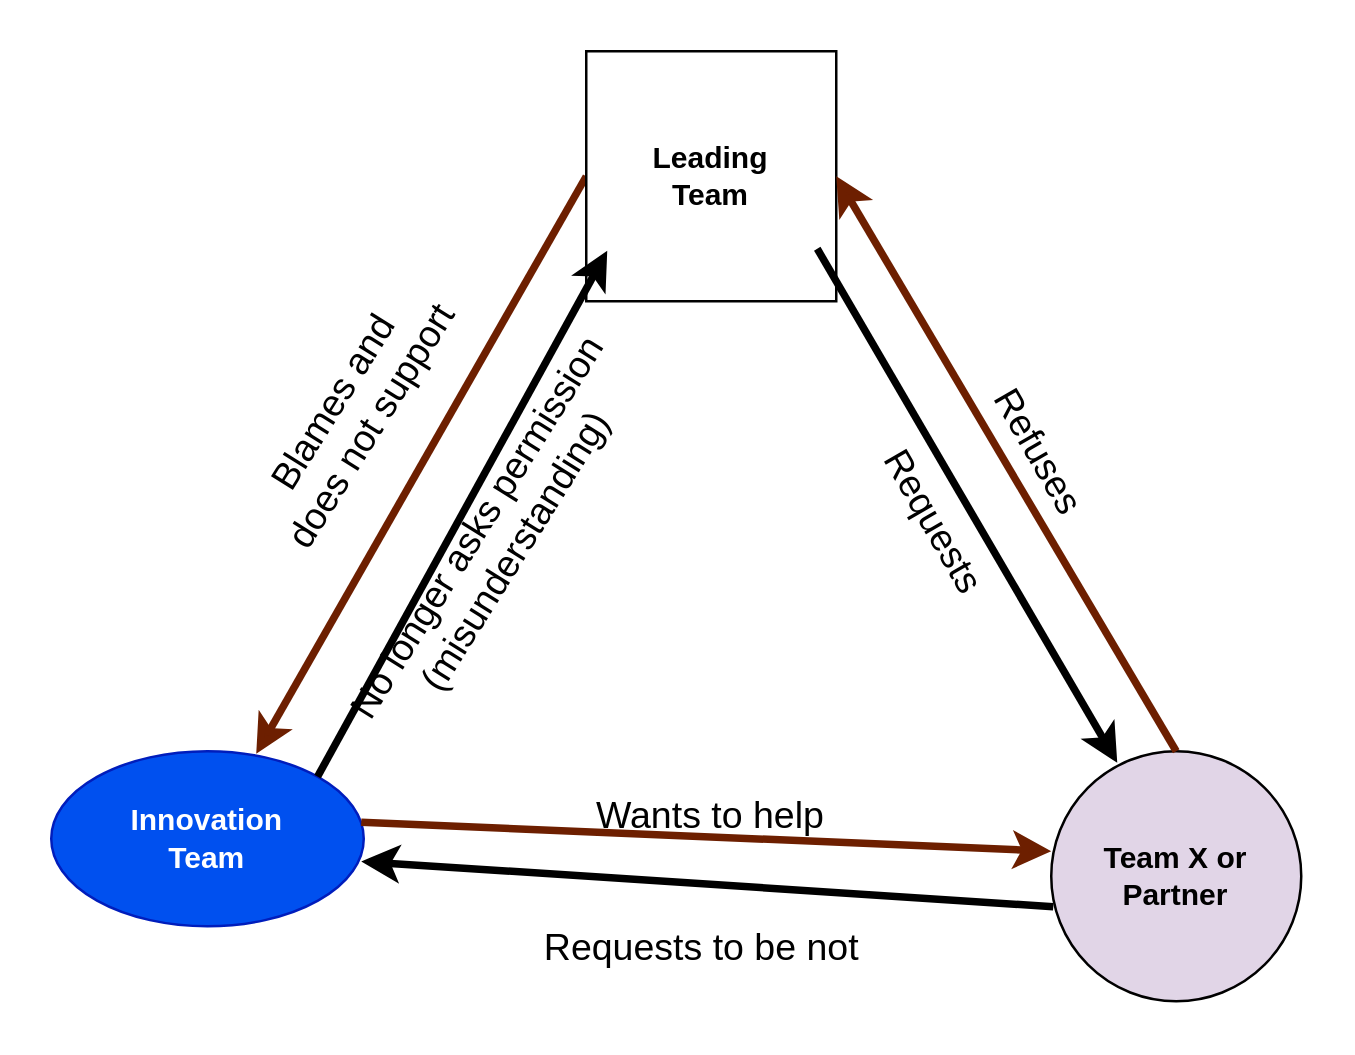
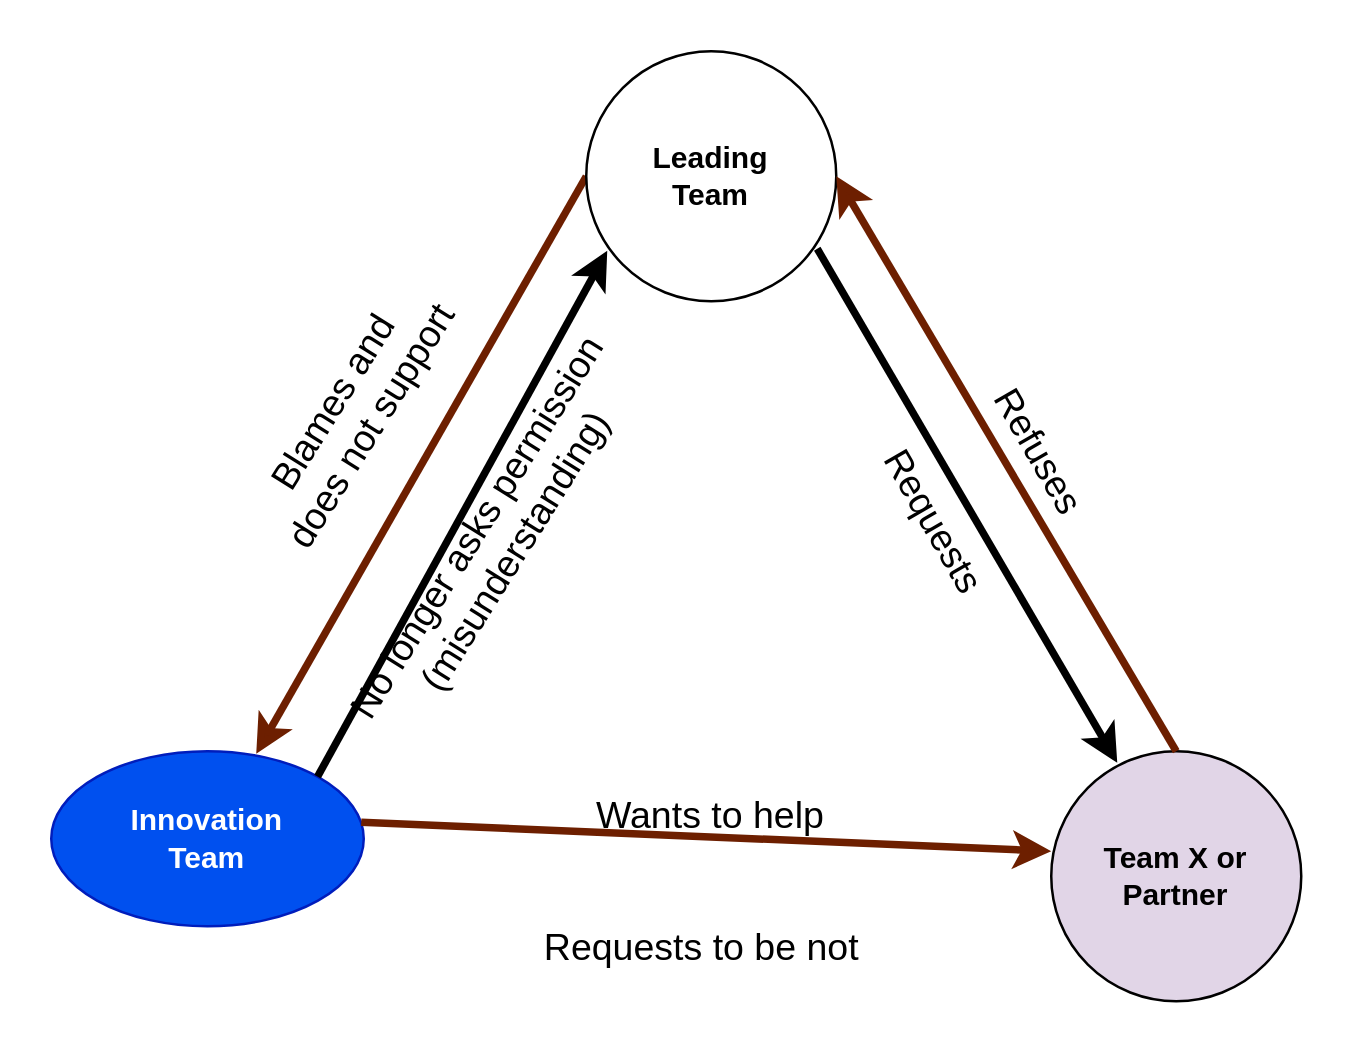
node "Leading Team": shape rectangle -> ellipse
edge "Team X or Partner" -> "Innovation Team": removed
